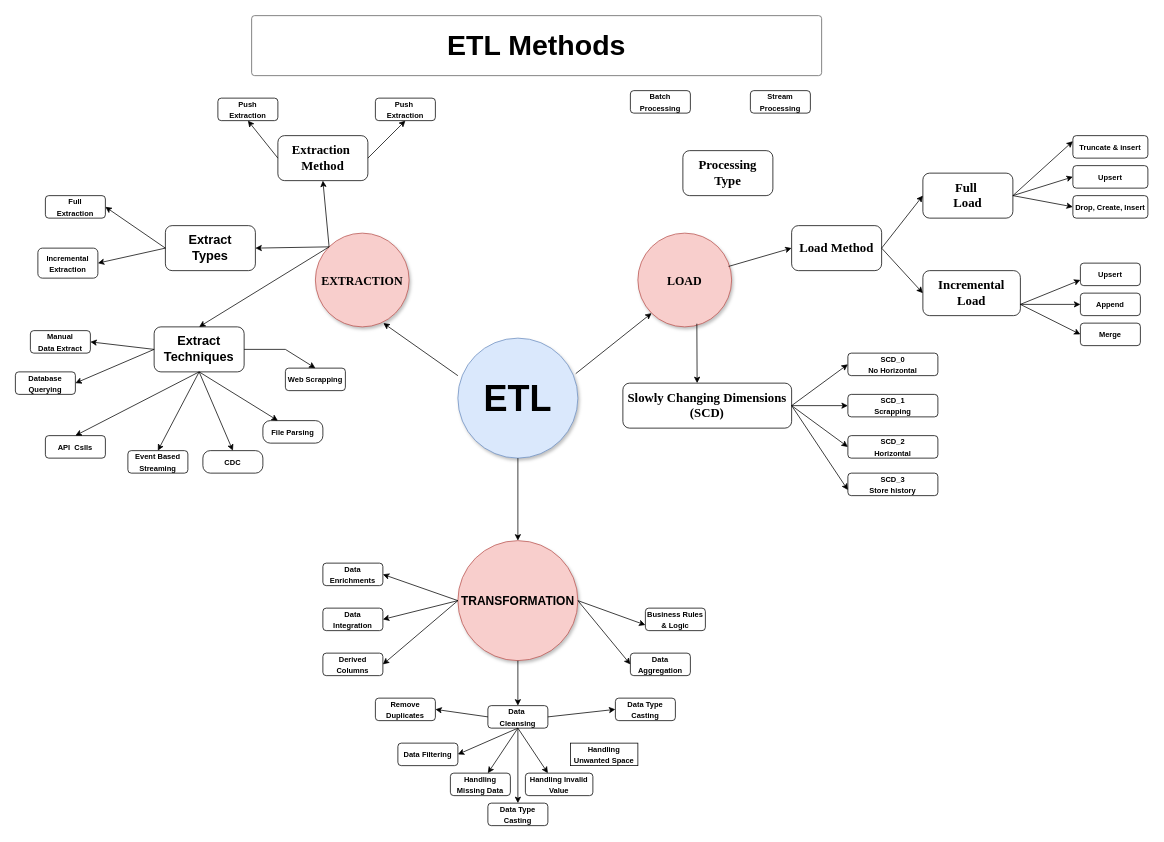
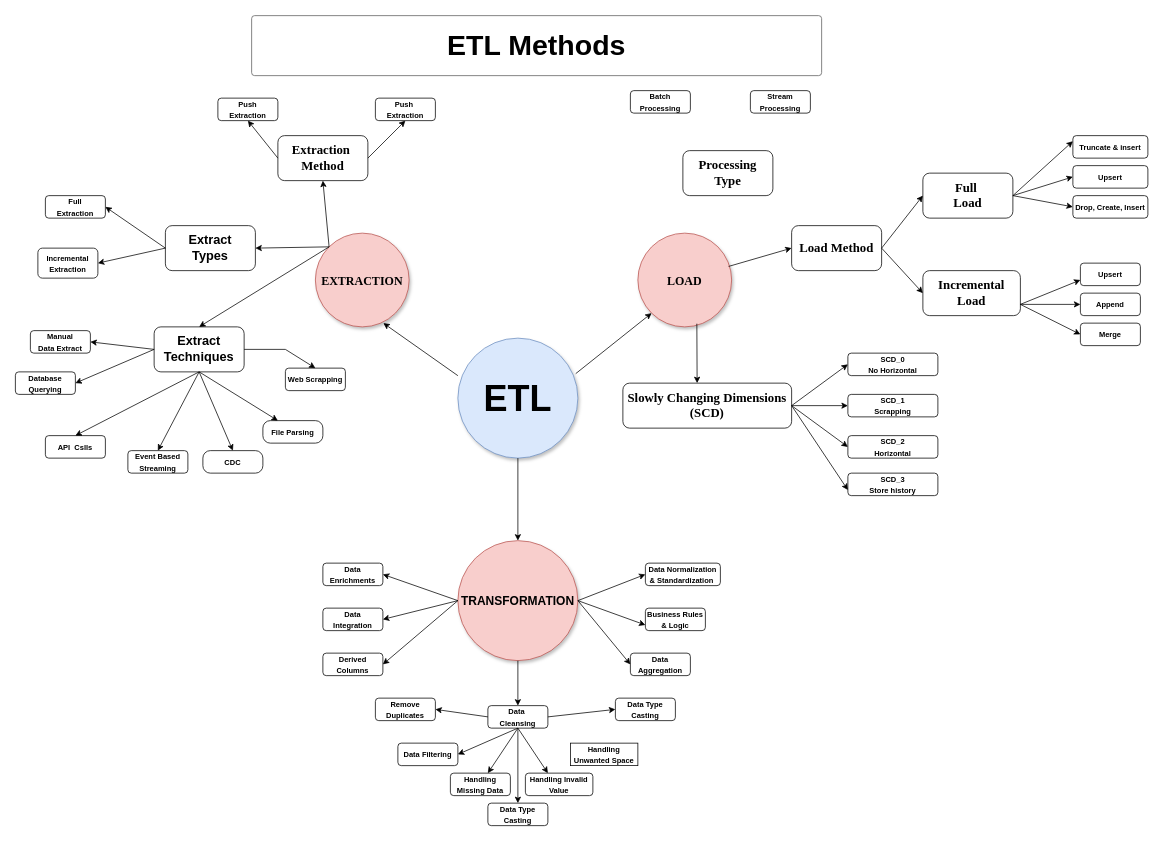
node "Data Normalization & Standardization": added
edge "TRANSFORMATION" -> "Data Normalization & Standardization": added
